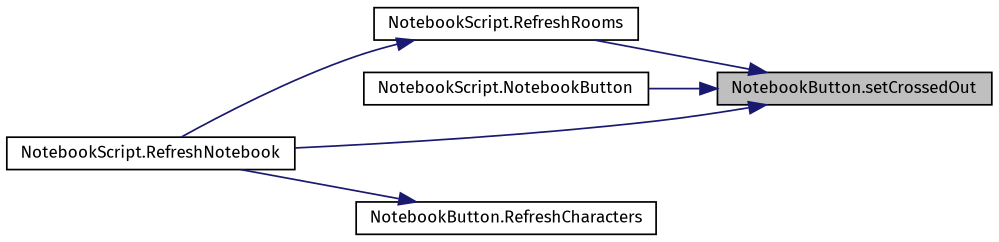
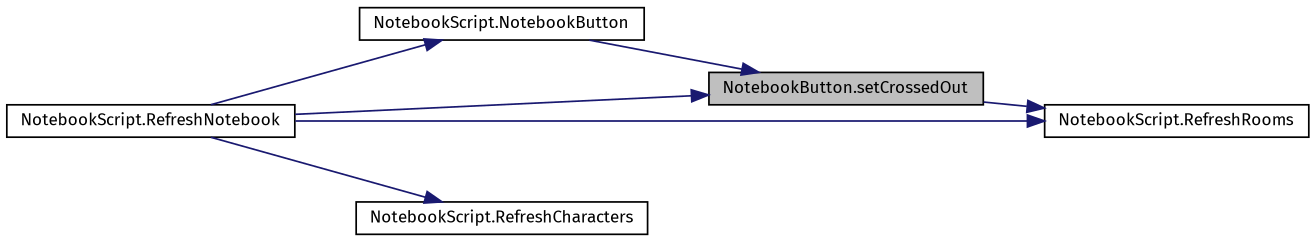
edge "NotebookScript.RefreshRooms" -> "NotebookButton.setCrossedOut": reversed
edge "NotebookScript.RefreshNotebook" -> "NotebookScript.NotebookButton": added
node "NotebookButton.RefreshCharacters": label "NotebookButton.RefreshCharacters" -> "NotebookScript.RefreshCharacters"
